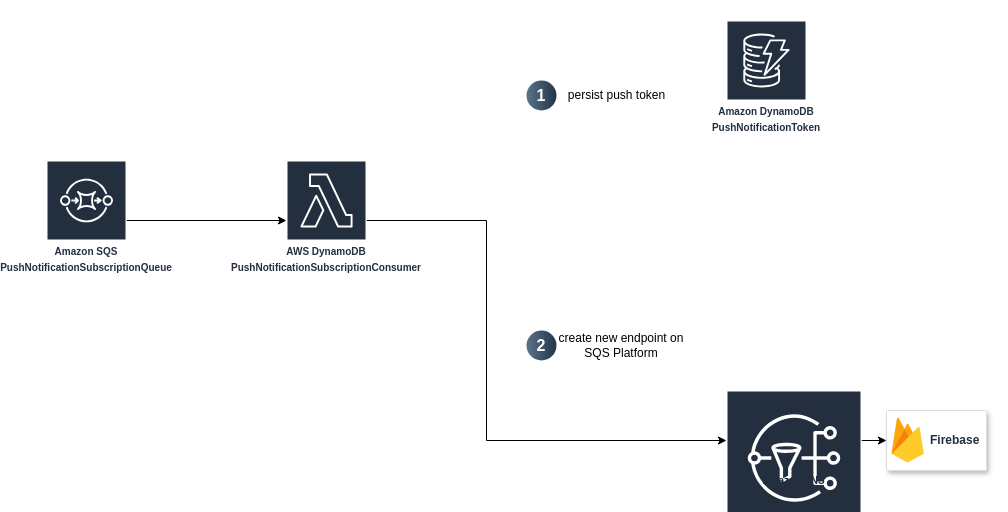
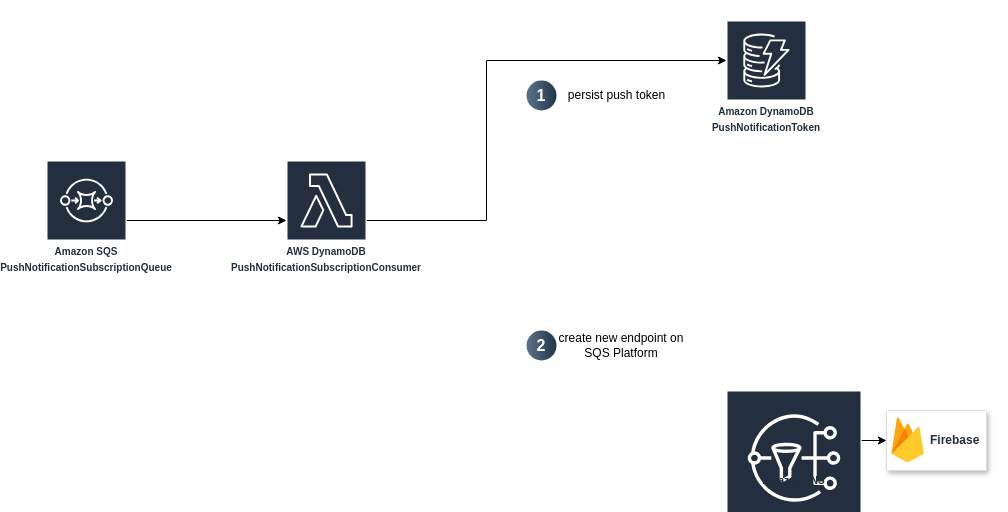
edge "AWS DynamoDB PushNotificationSubscriptionConsumer" -> "Amazon DynamoDB PushNotificationToken": added
edge "AWS DynamoDB PushNotificationSubscriptionConsumer" -> "Amazon SNS": removed
